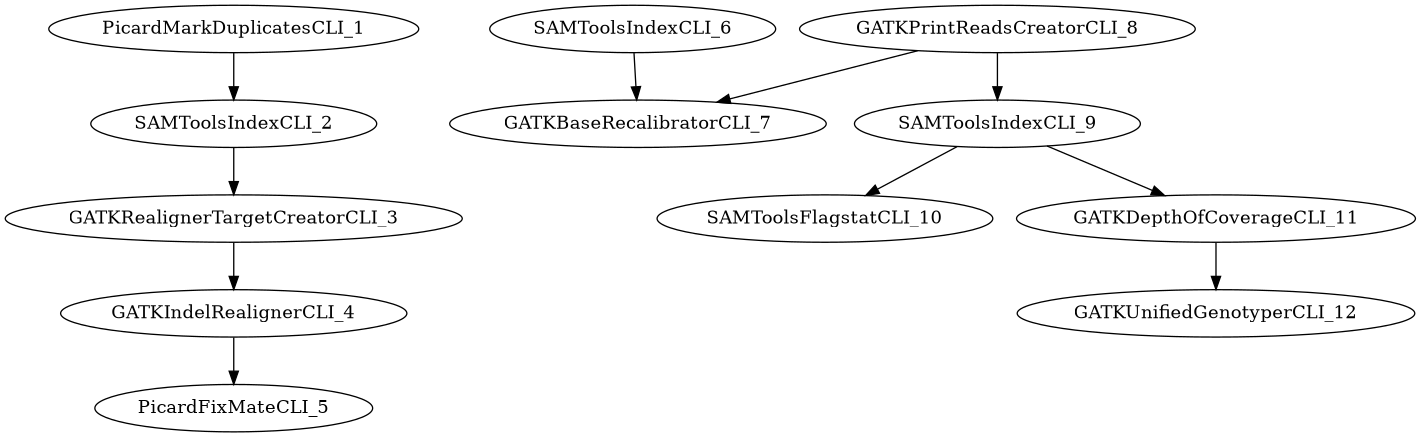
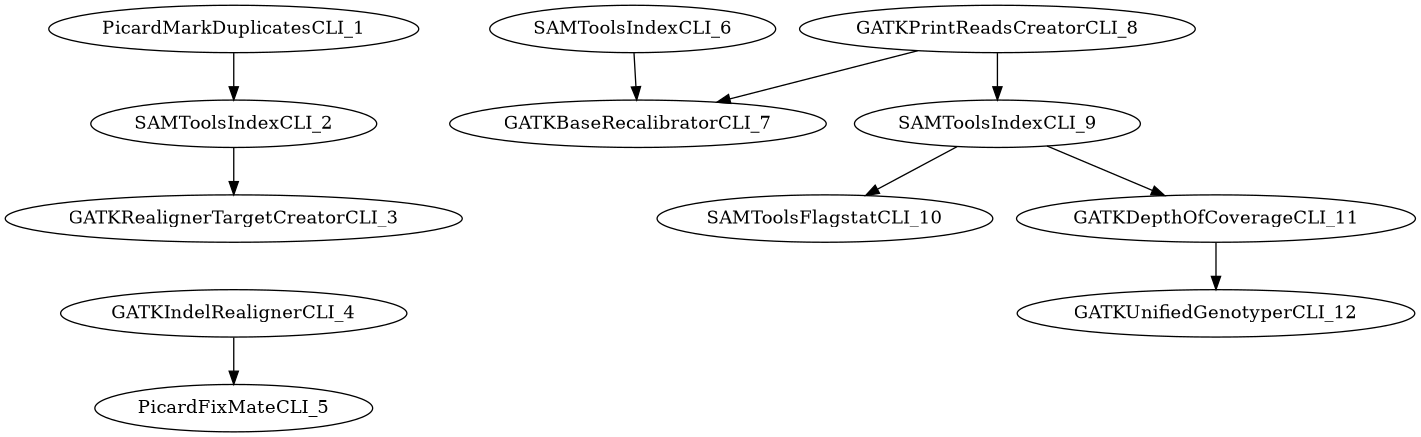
edge "GATKRealignerTargetCreatorCLI_3" -> "GATKIndelRealignerCLI_4": removed
